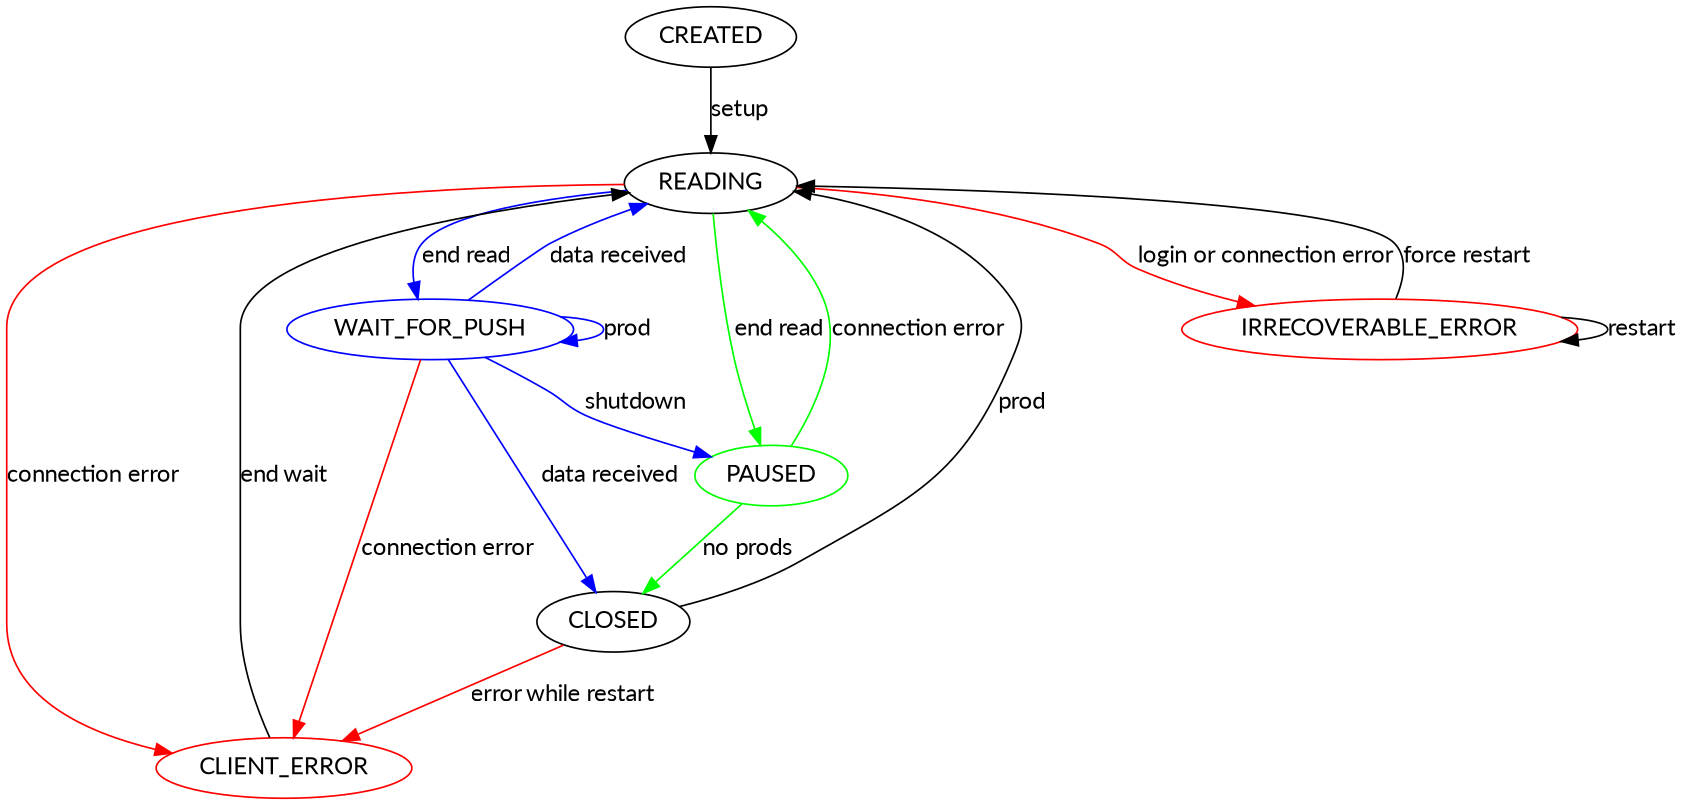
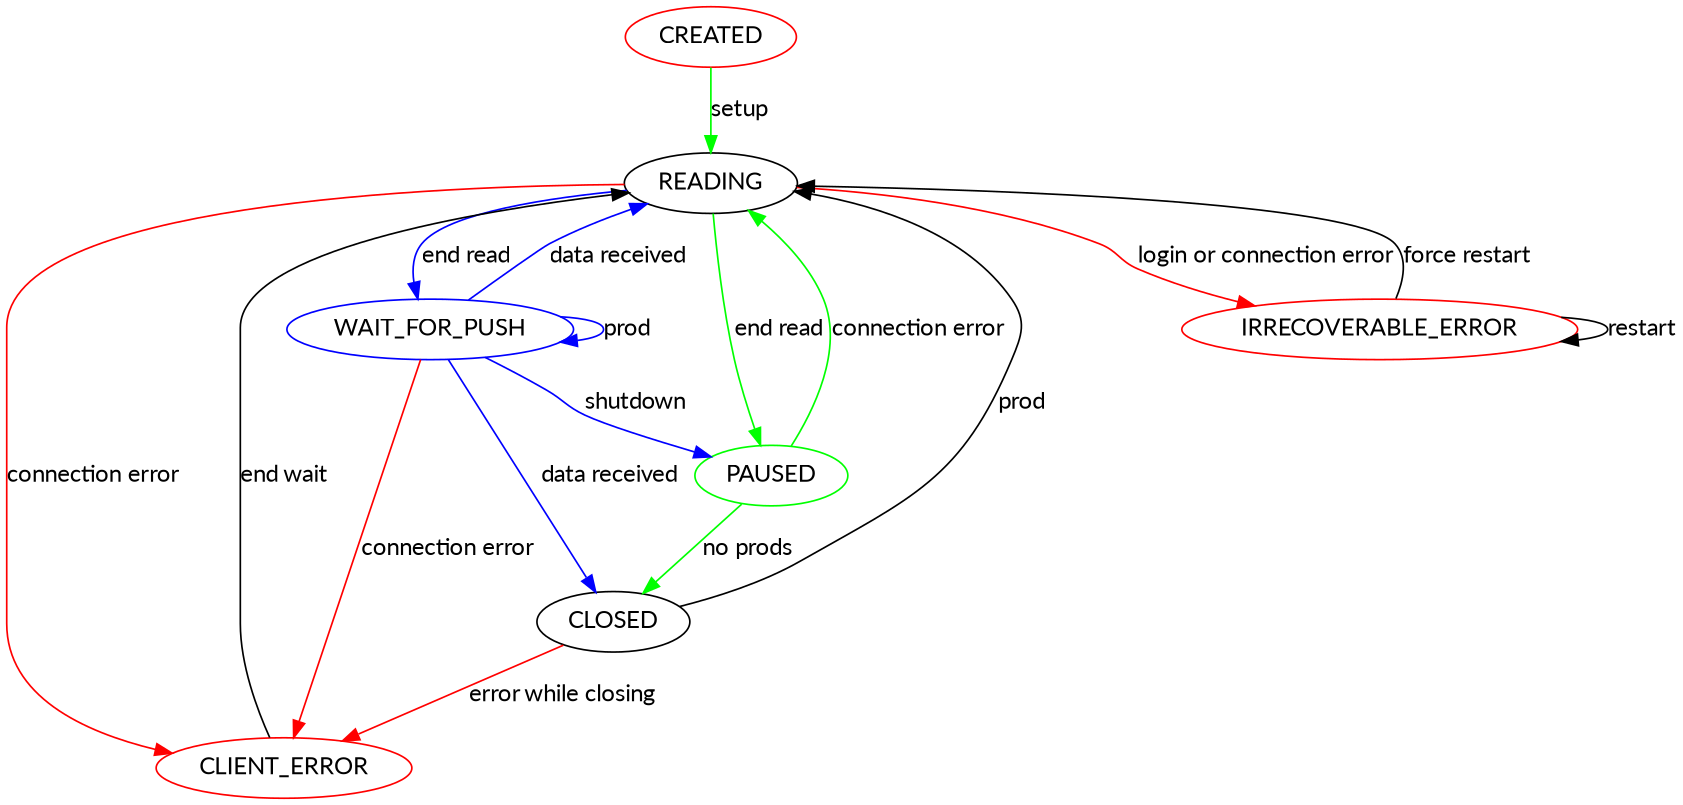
node "CREATED": color black -> red
edge "CREATED" -> "READING": color black -> green
edge "CLOSED" -> "CLIENT_ERROR": label "error while restart" -> "error while closing"
